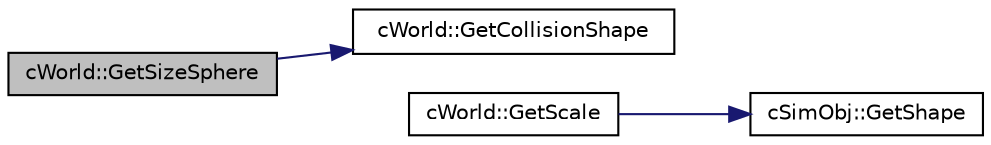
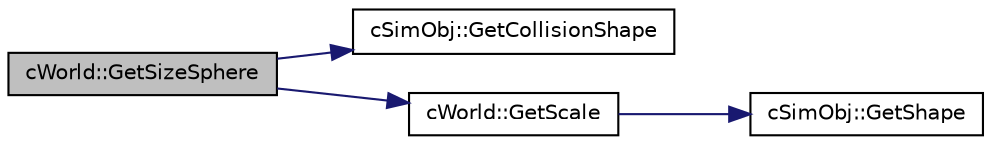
node "cWorld::GetCollisionShape": label "cWorld::GetCollisionShape" -> "cSimObj::GetCollisionShape"
edge "cWorld::GetSizeSphere" -> "cWorld::GetScale": added
